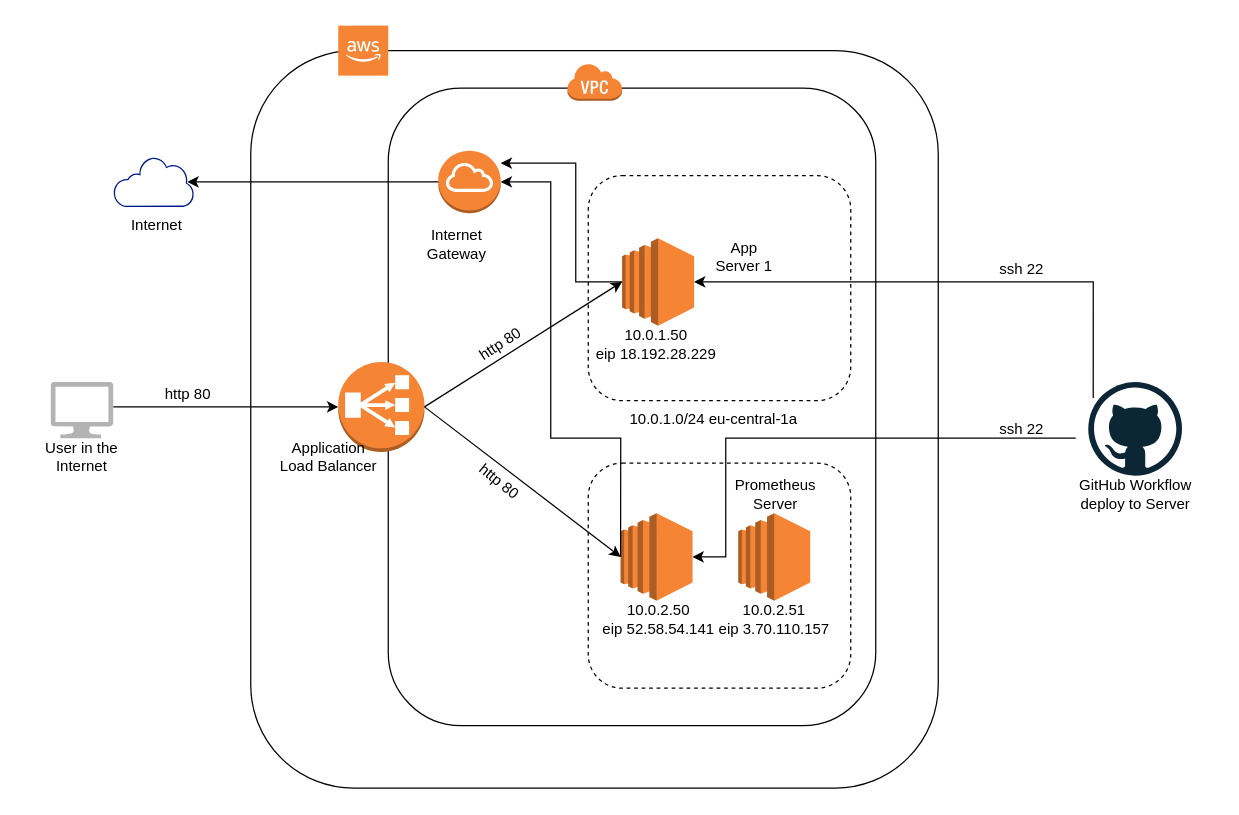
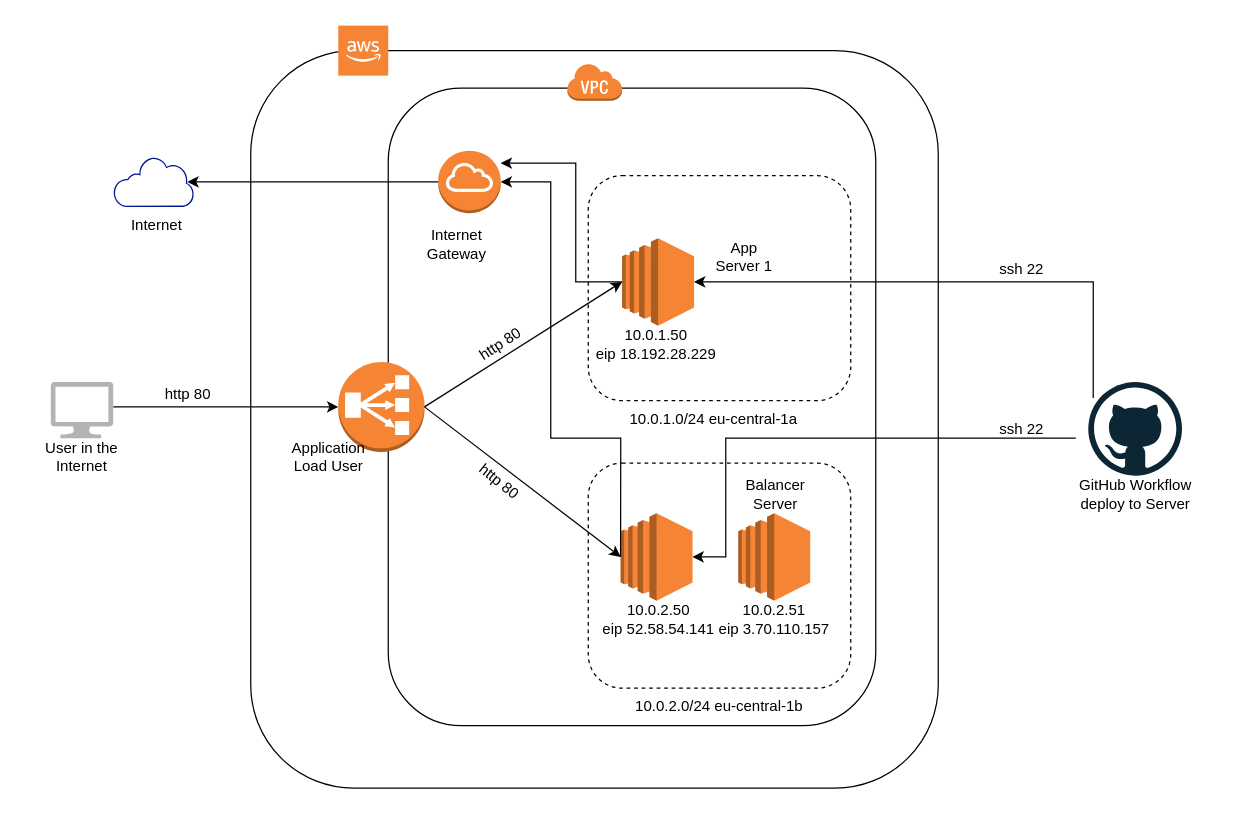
node "Application Load Balancer": label "Application Load Balancer" -> "Application Load User"
node "Prometheus Server": label "Prometheus Server" -> "Balancer Server"
node "10.0.2.0/24 eu-central-1b": added
